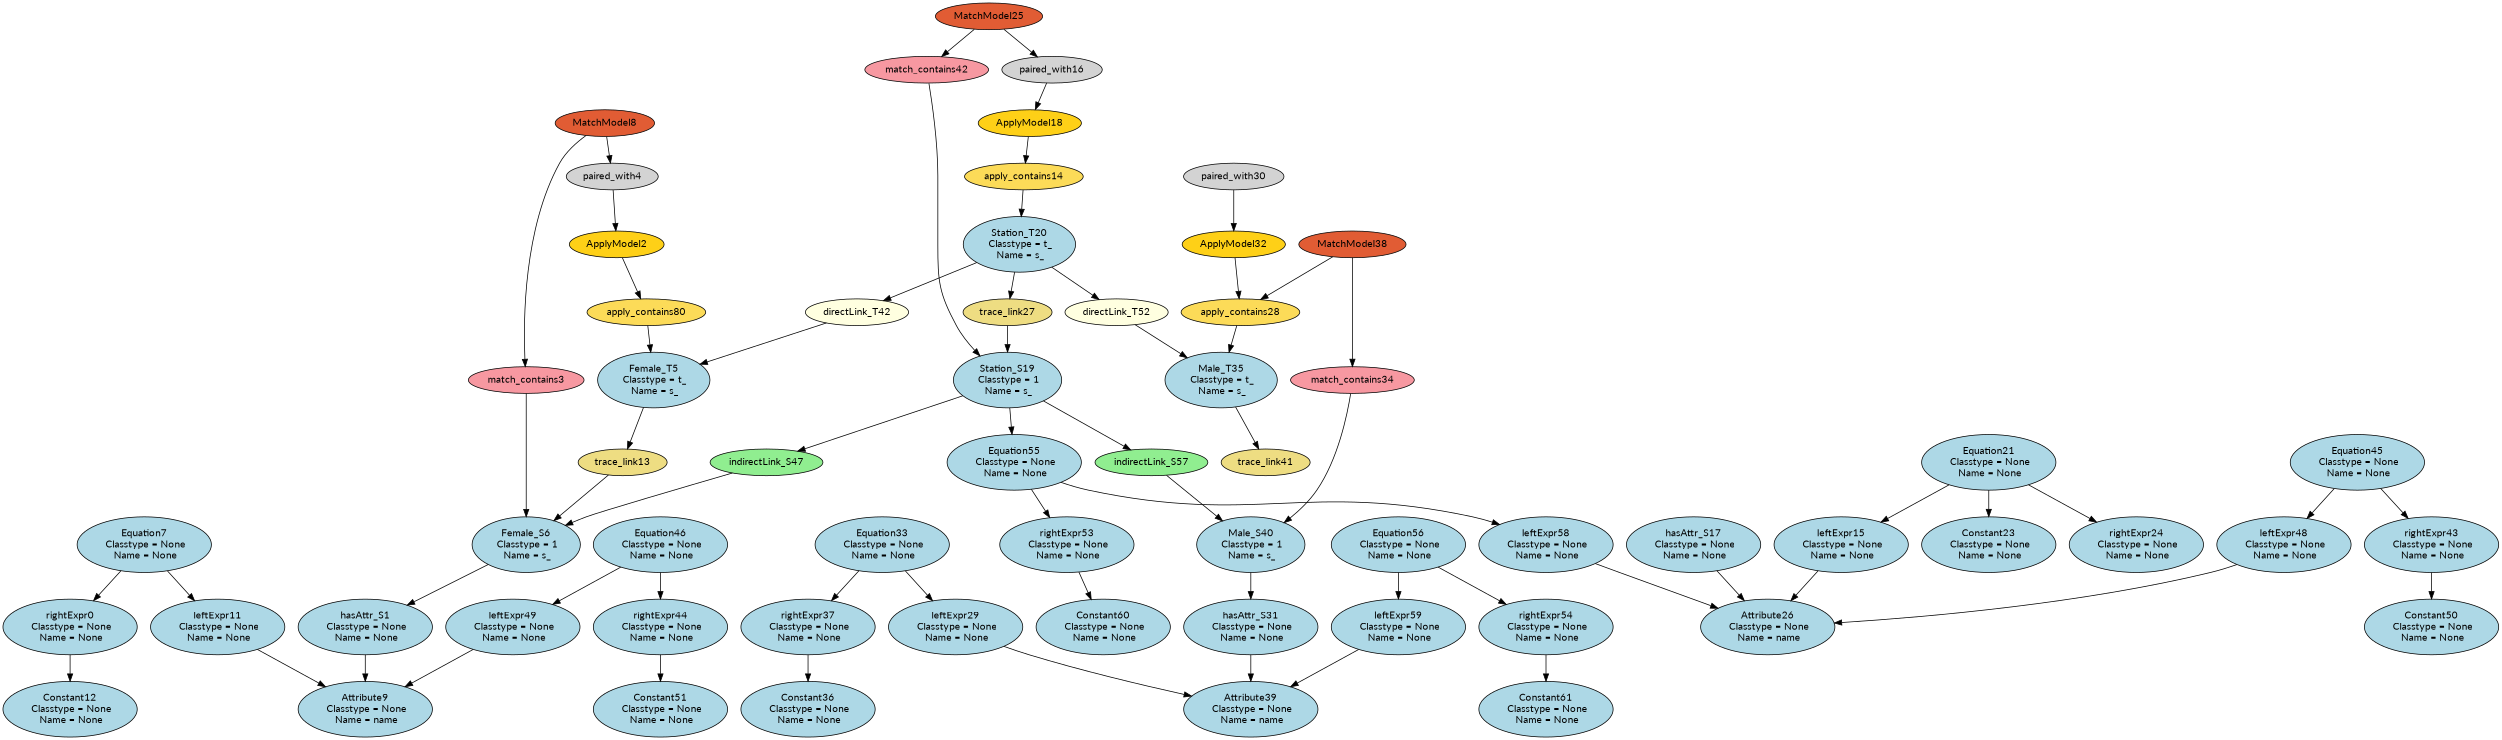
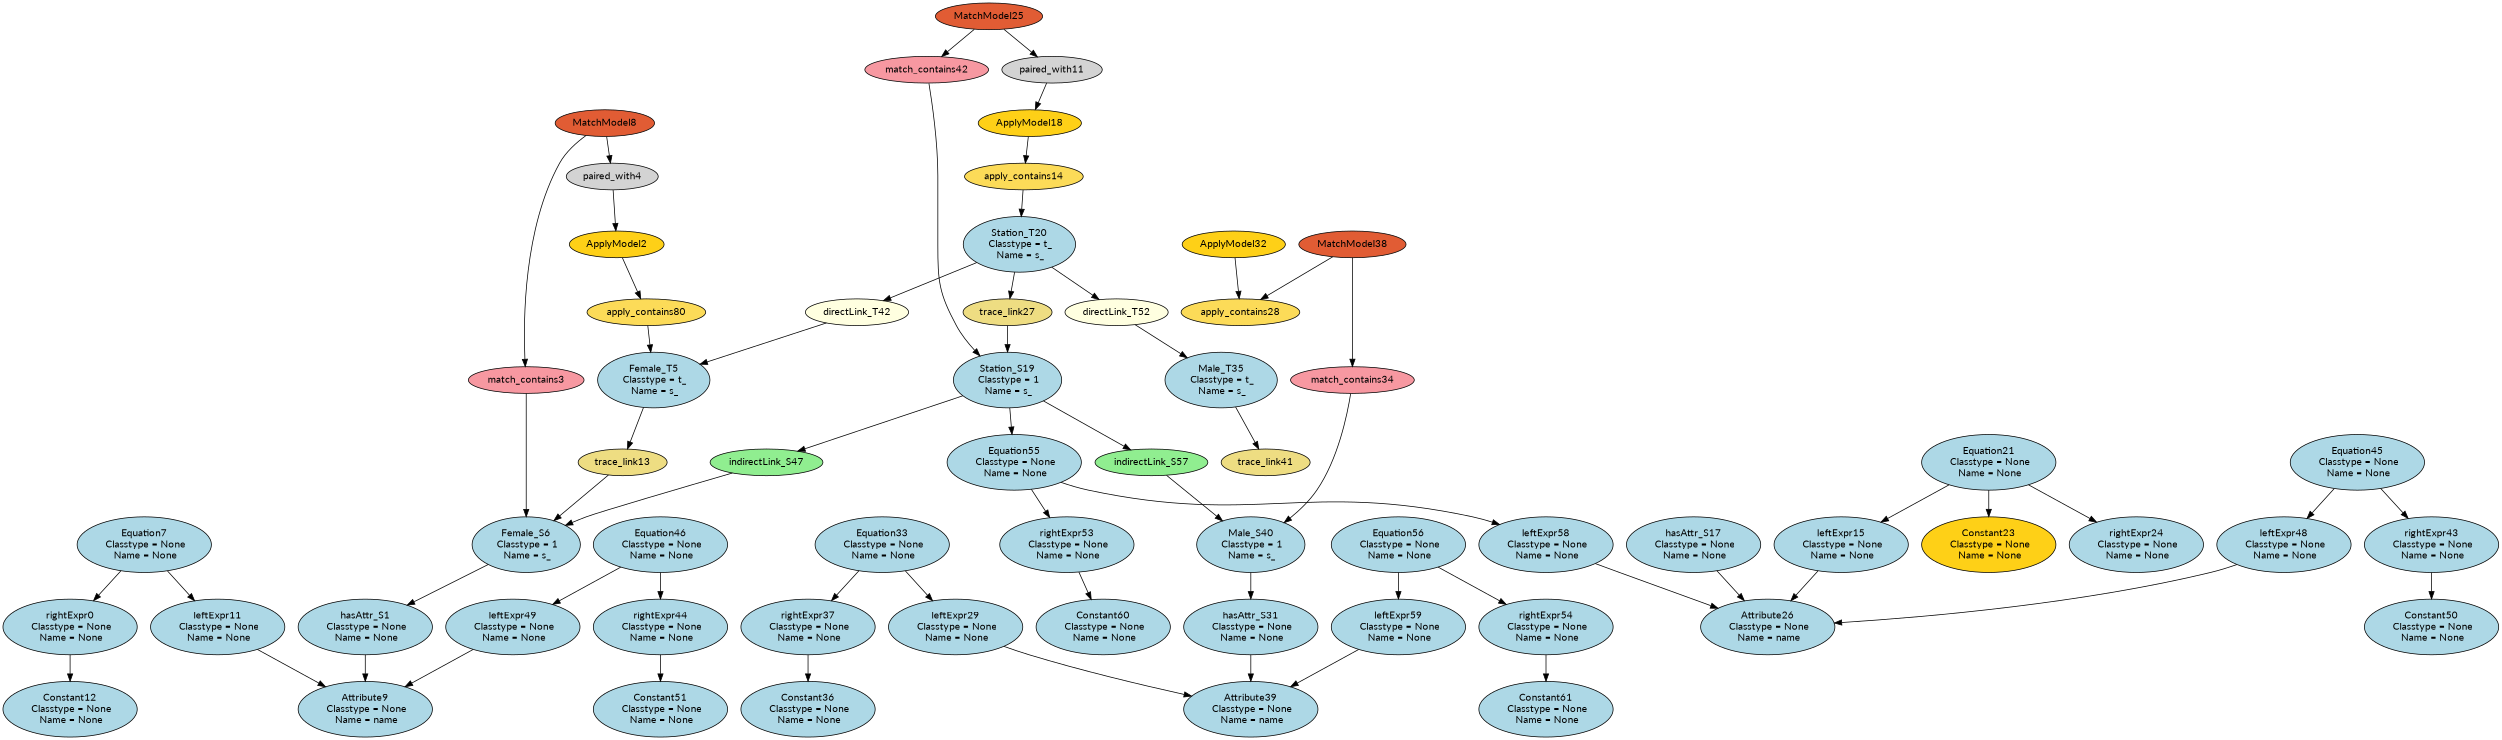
node "paired_with16": label "paired_with16" -> "paired_with11"
node "paired_with30": removed
edge "apply_contains28" -> "Male_T35 Classtype = t_ Name = s_": removed
node "Constant23 Classtype = None Name = None": fillcolor lightblue -> #fed017
